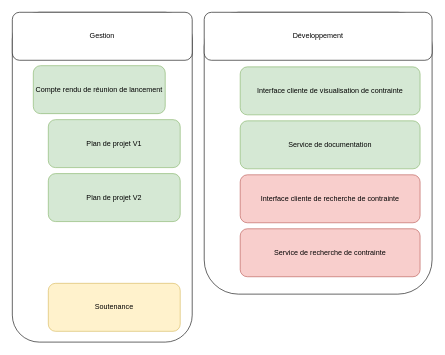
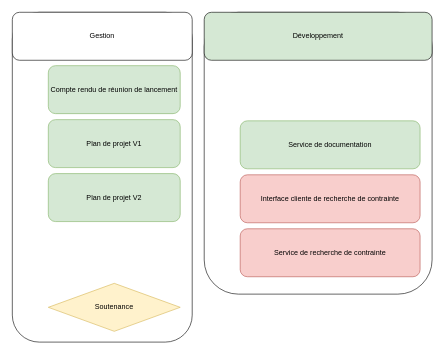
node "Développement": fillcolor #ffffff -> #d5e8d4
node "Compte rendu de réunion de lancement": moved (99, 90) -> (114, 90)
node "Interface cliente de visualisation de contrainte": removed
node "Soutenance": shape rounded rectangle -> diamond
